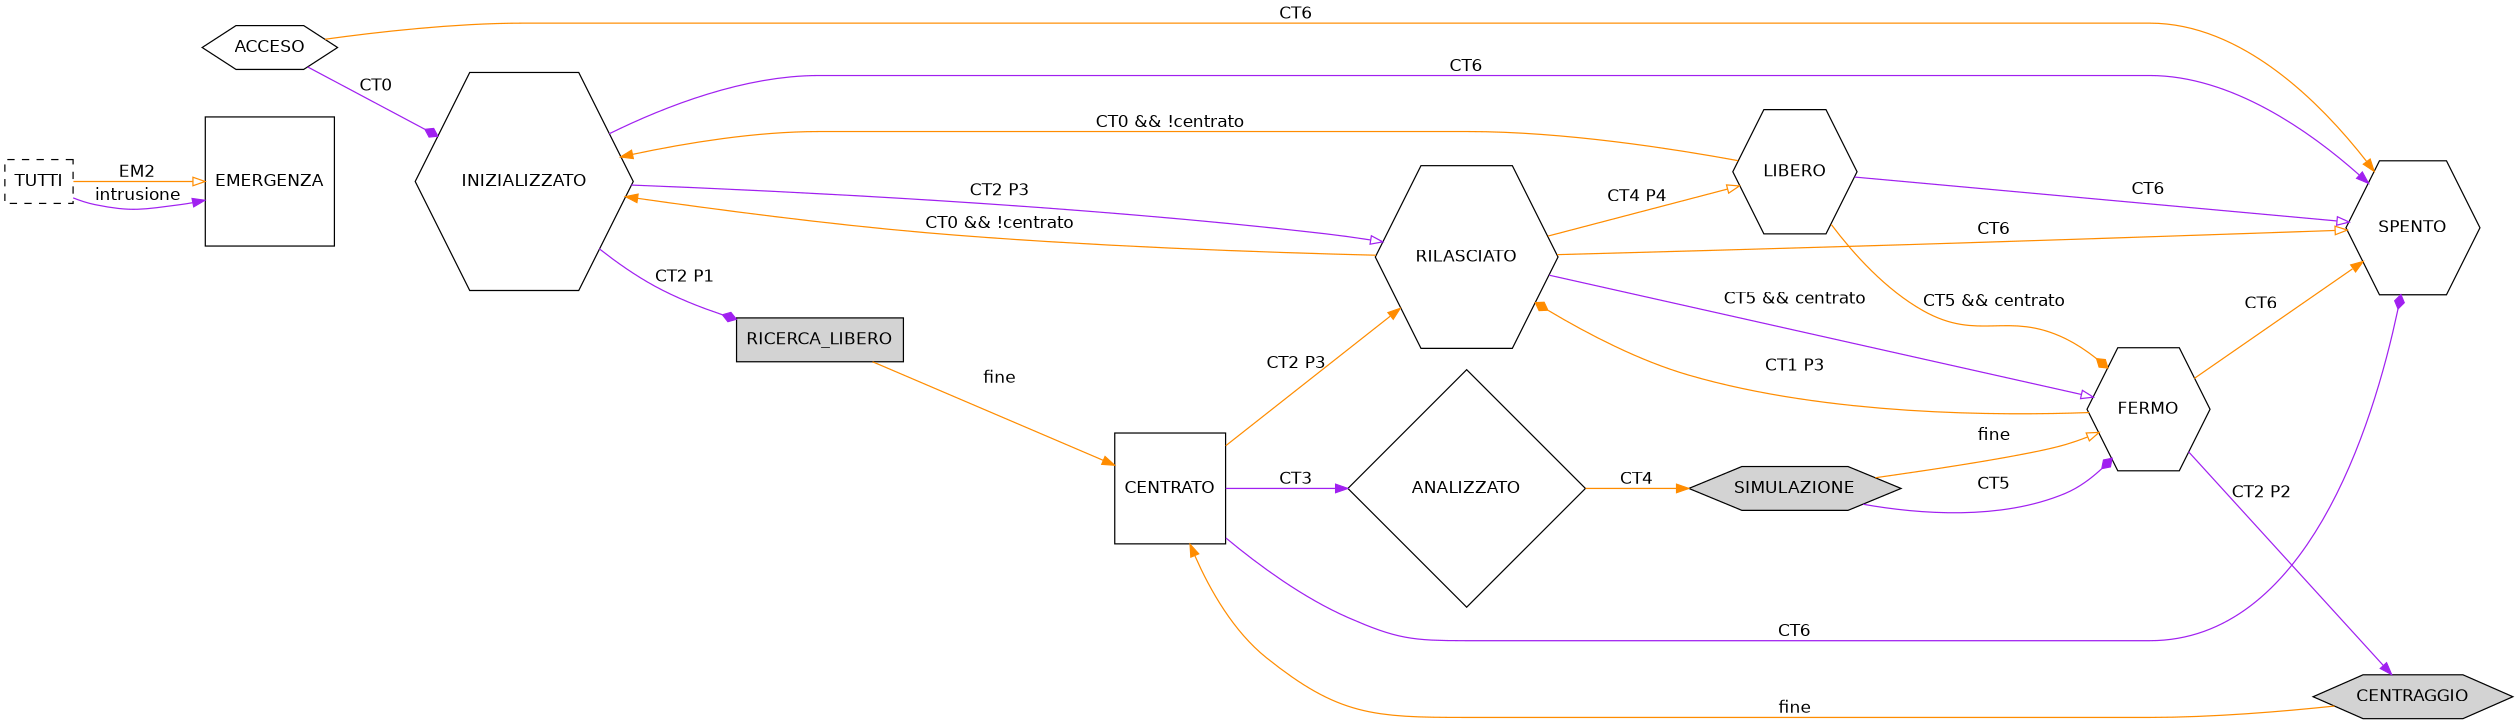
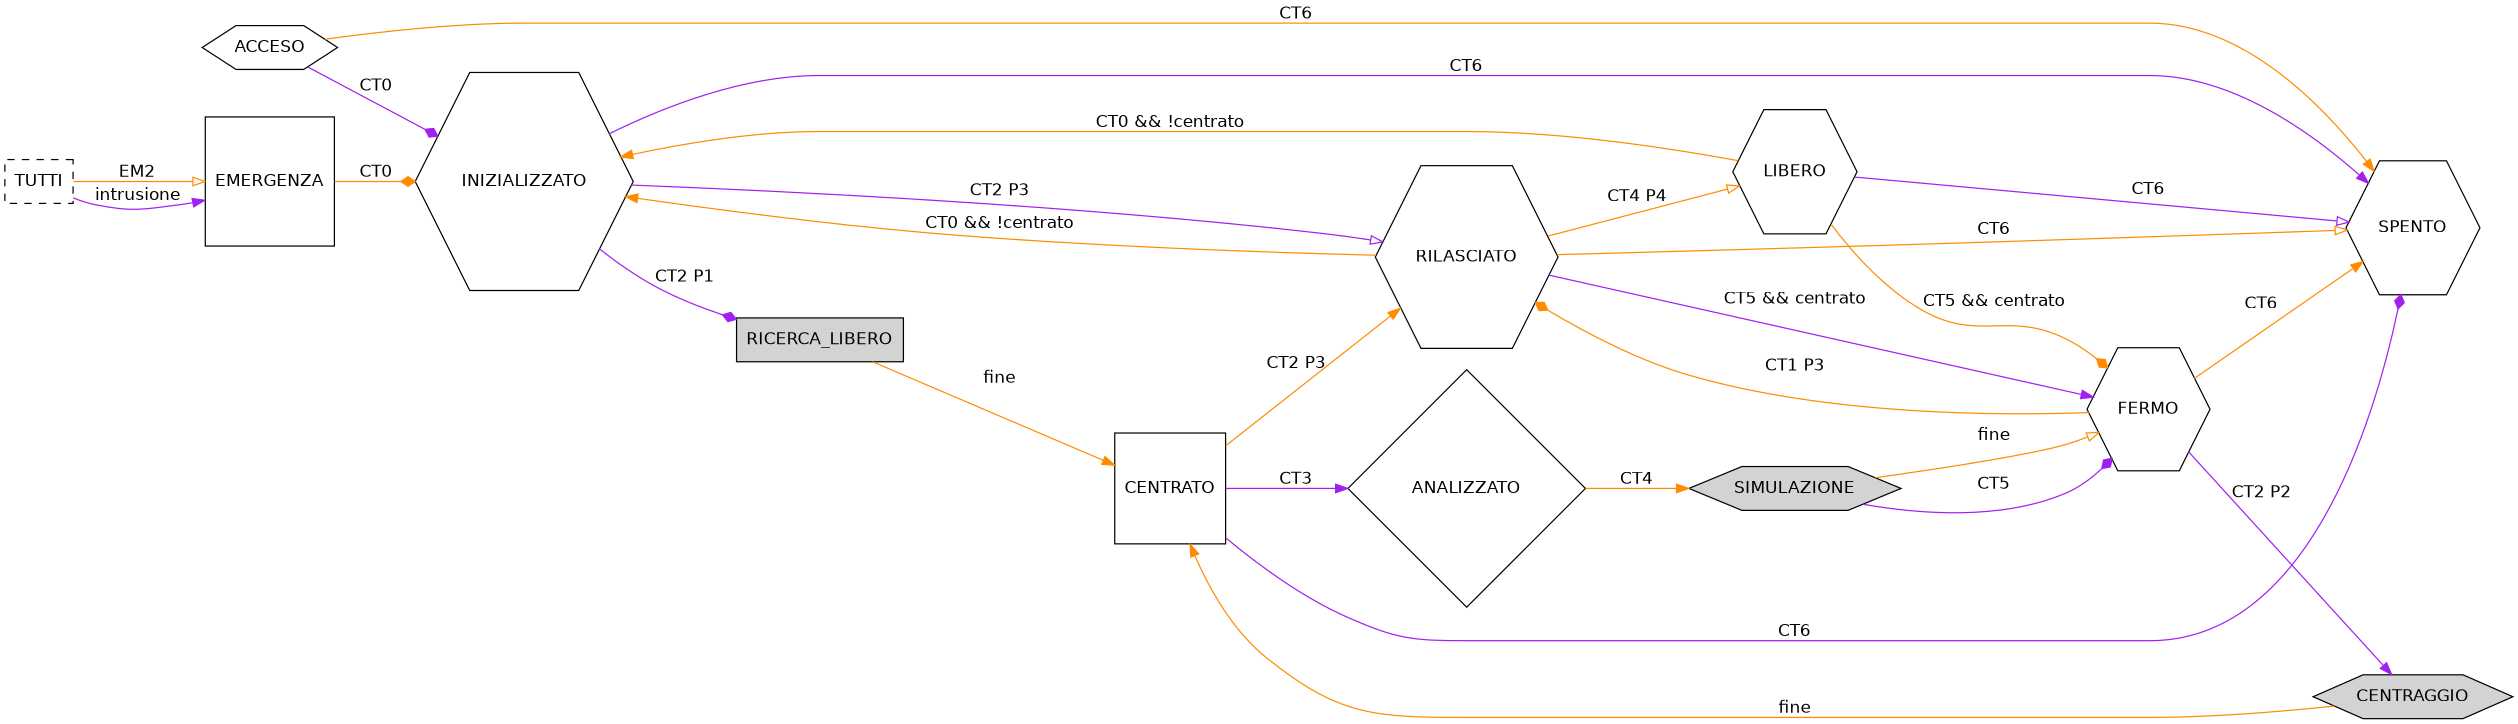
edge "EMERGENZA" -> "INIZIALIZZATO": added, label "CT0"
edge "RILASCIATO" -> "FERMO": arrowhead onormal -> normal
